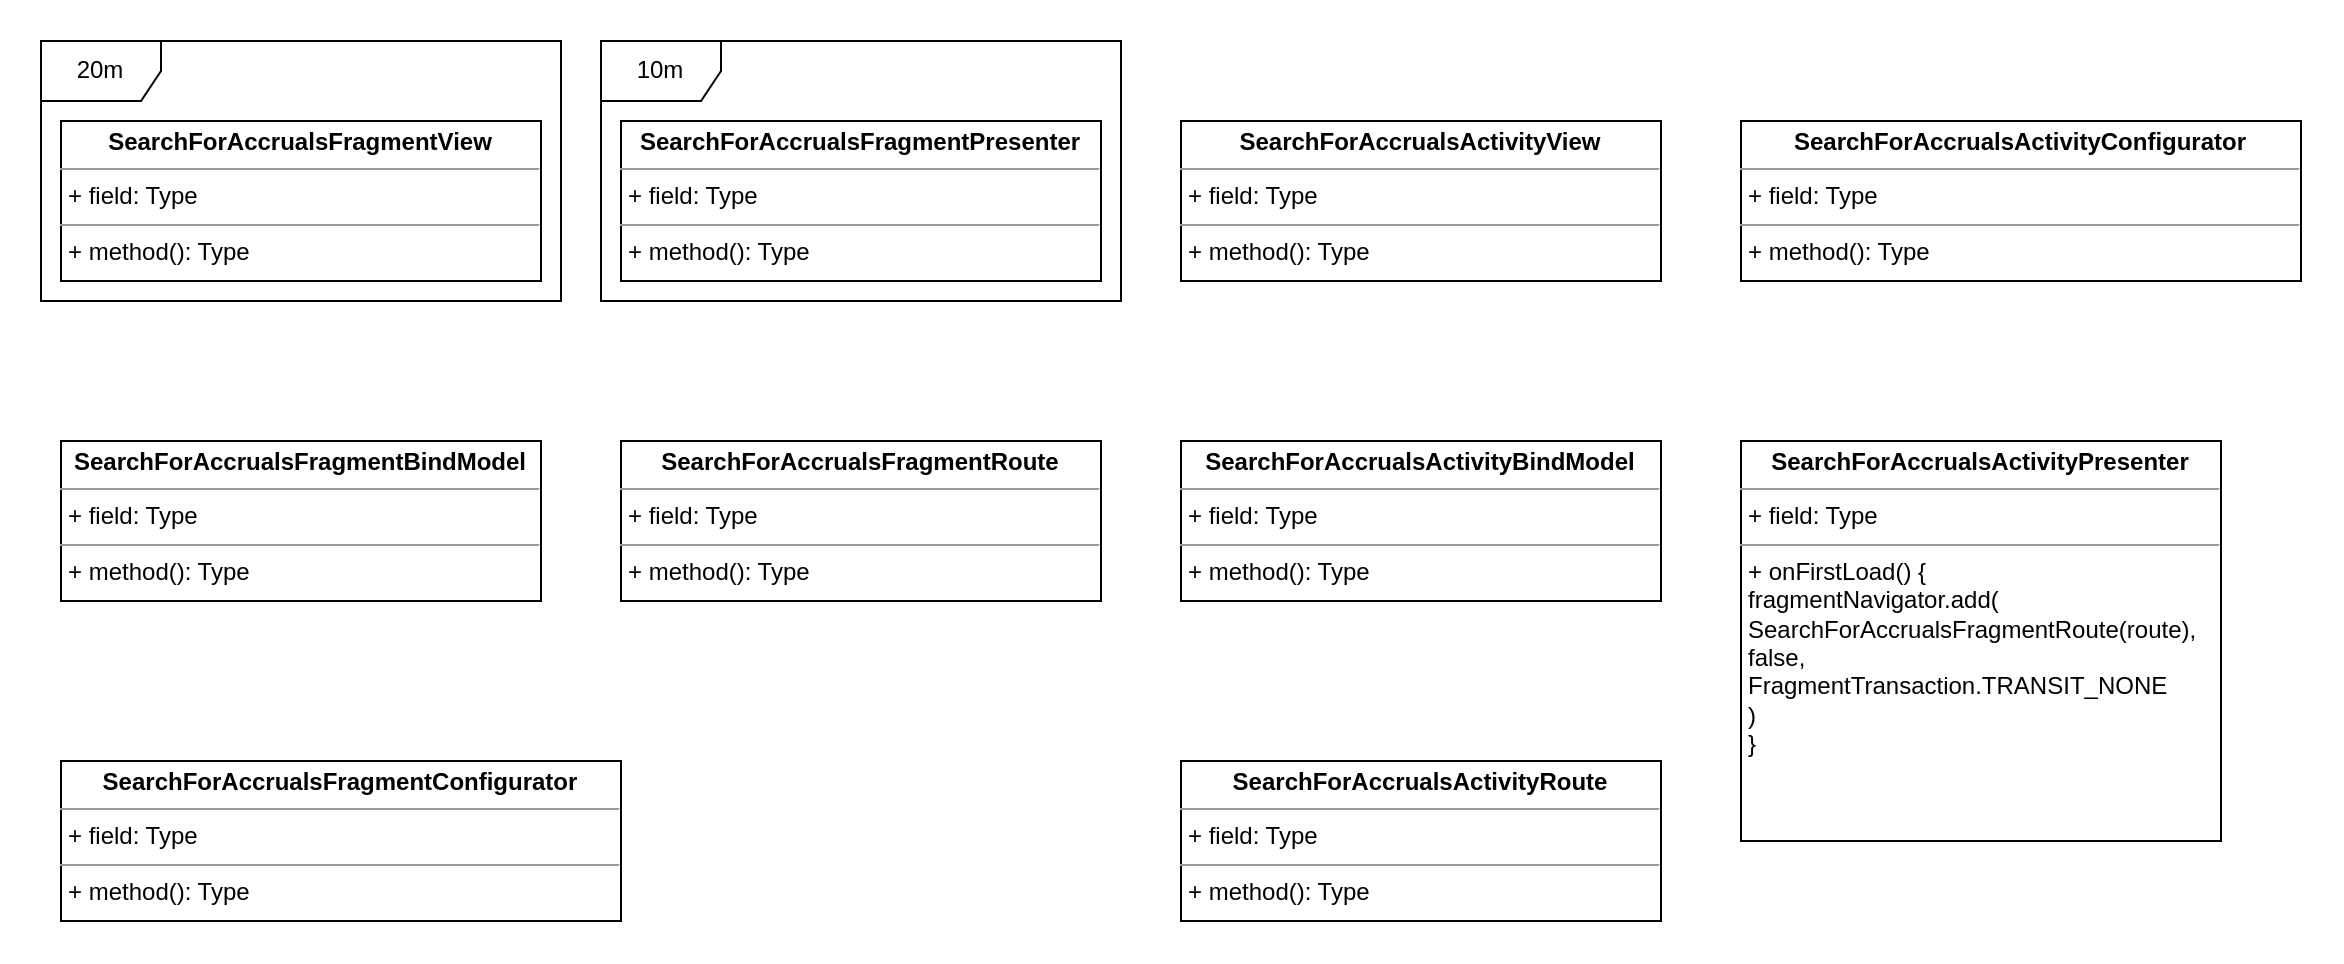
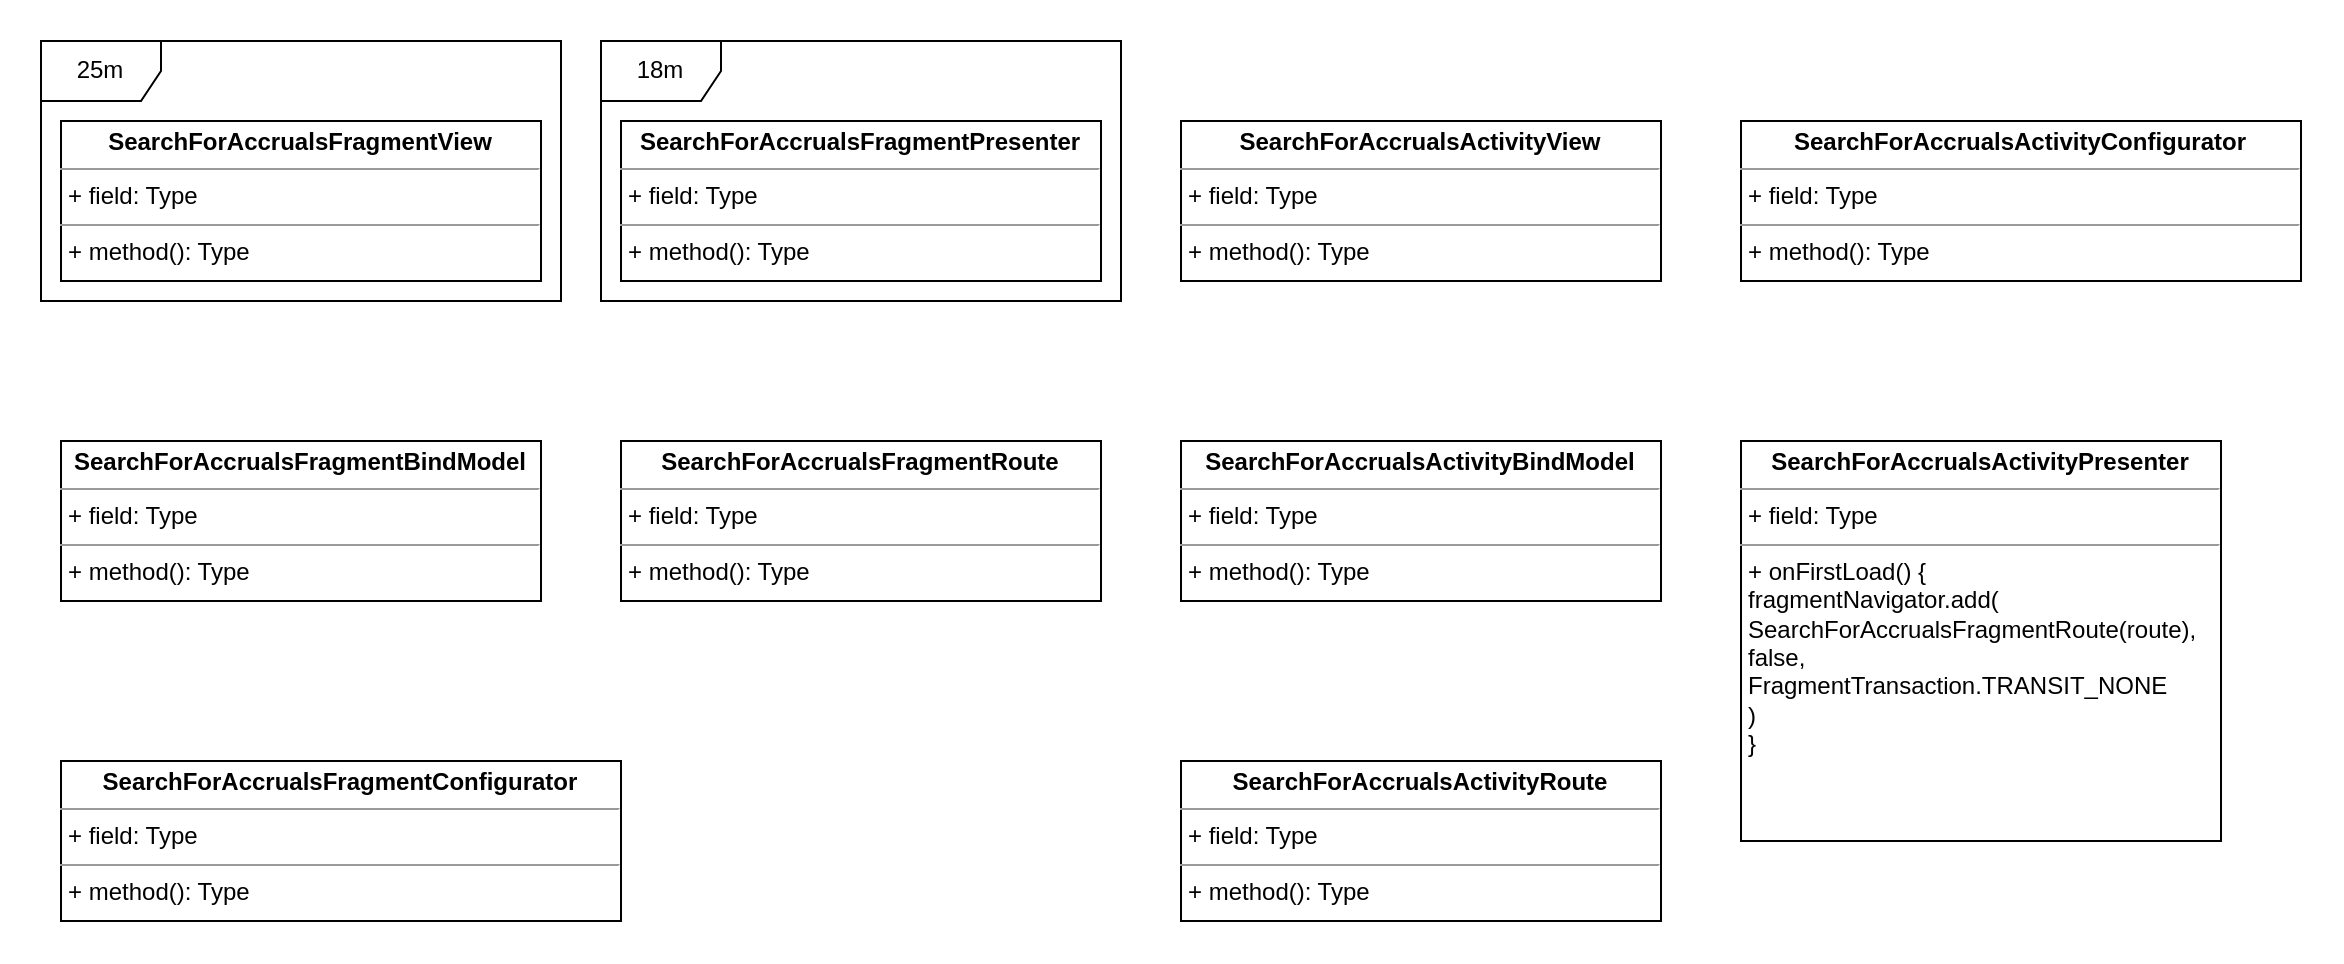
node "20m": label "20m" -> "25m"
node "10m": label "10m" -> "18m"
